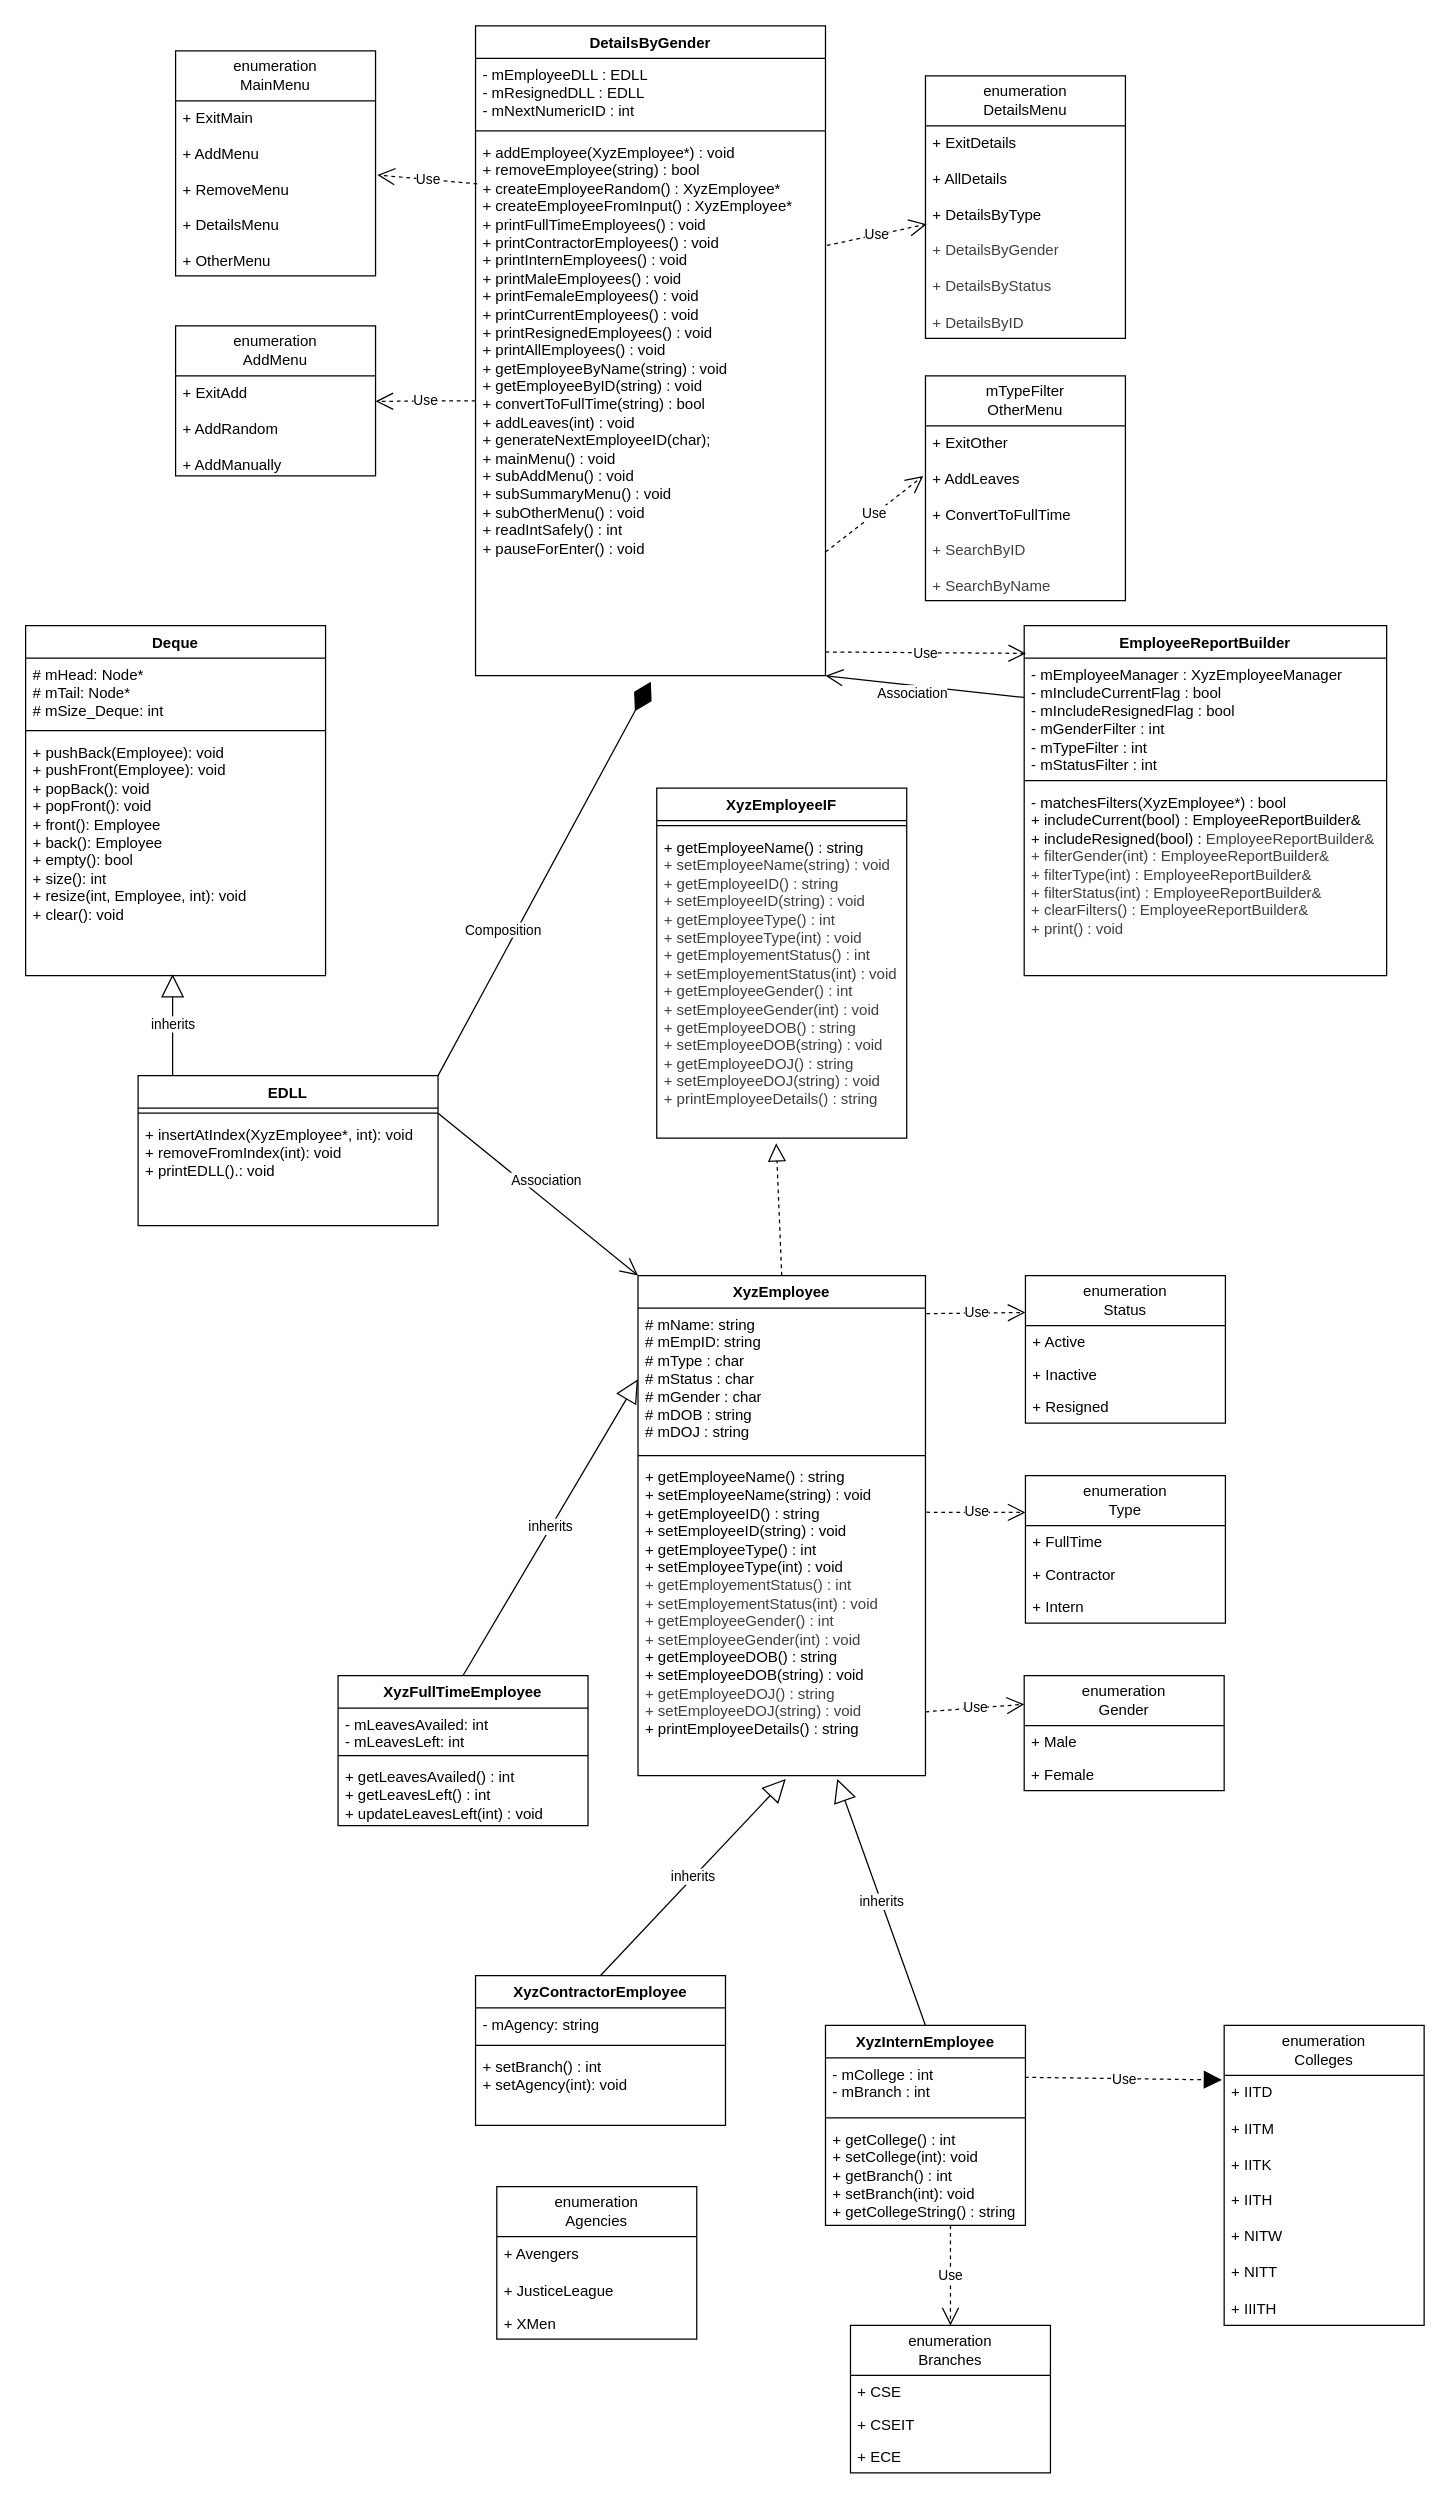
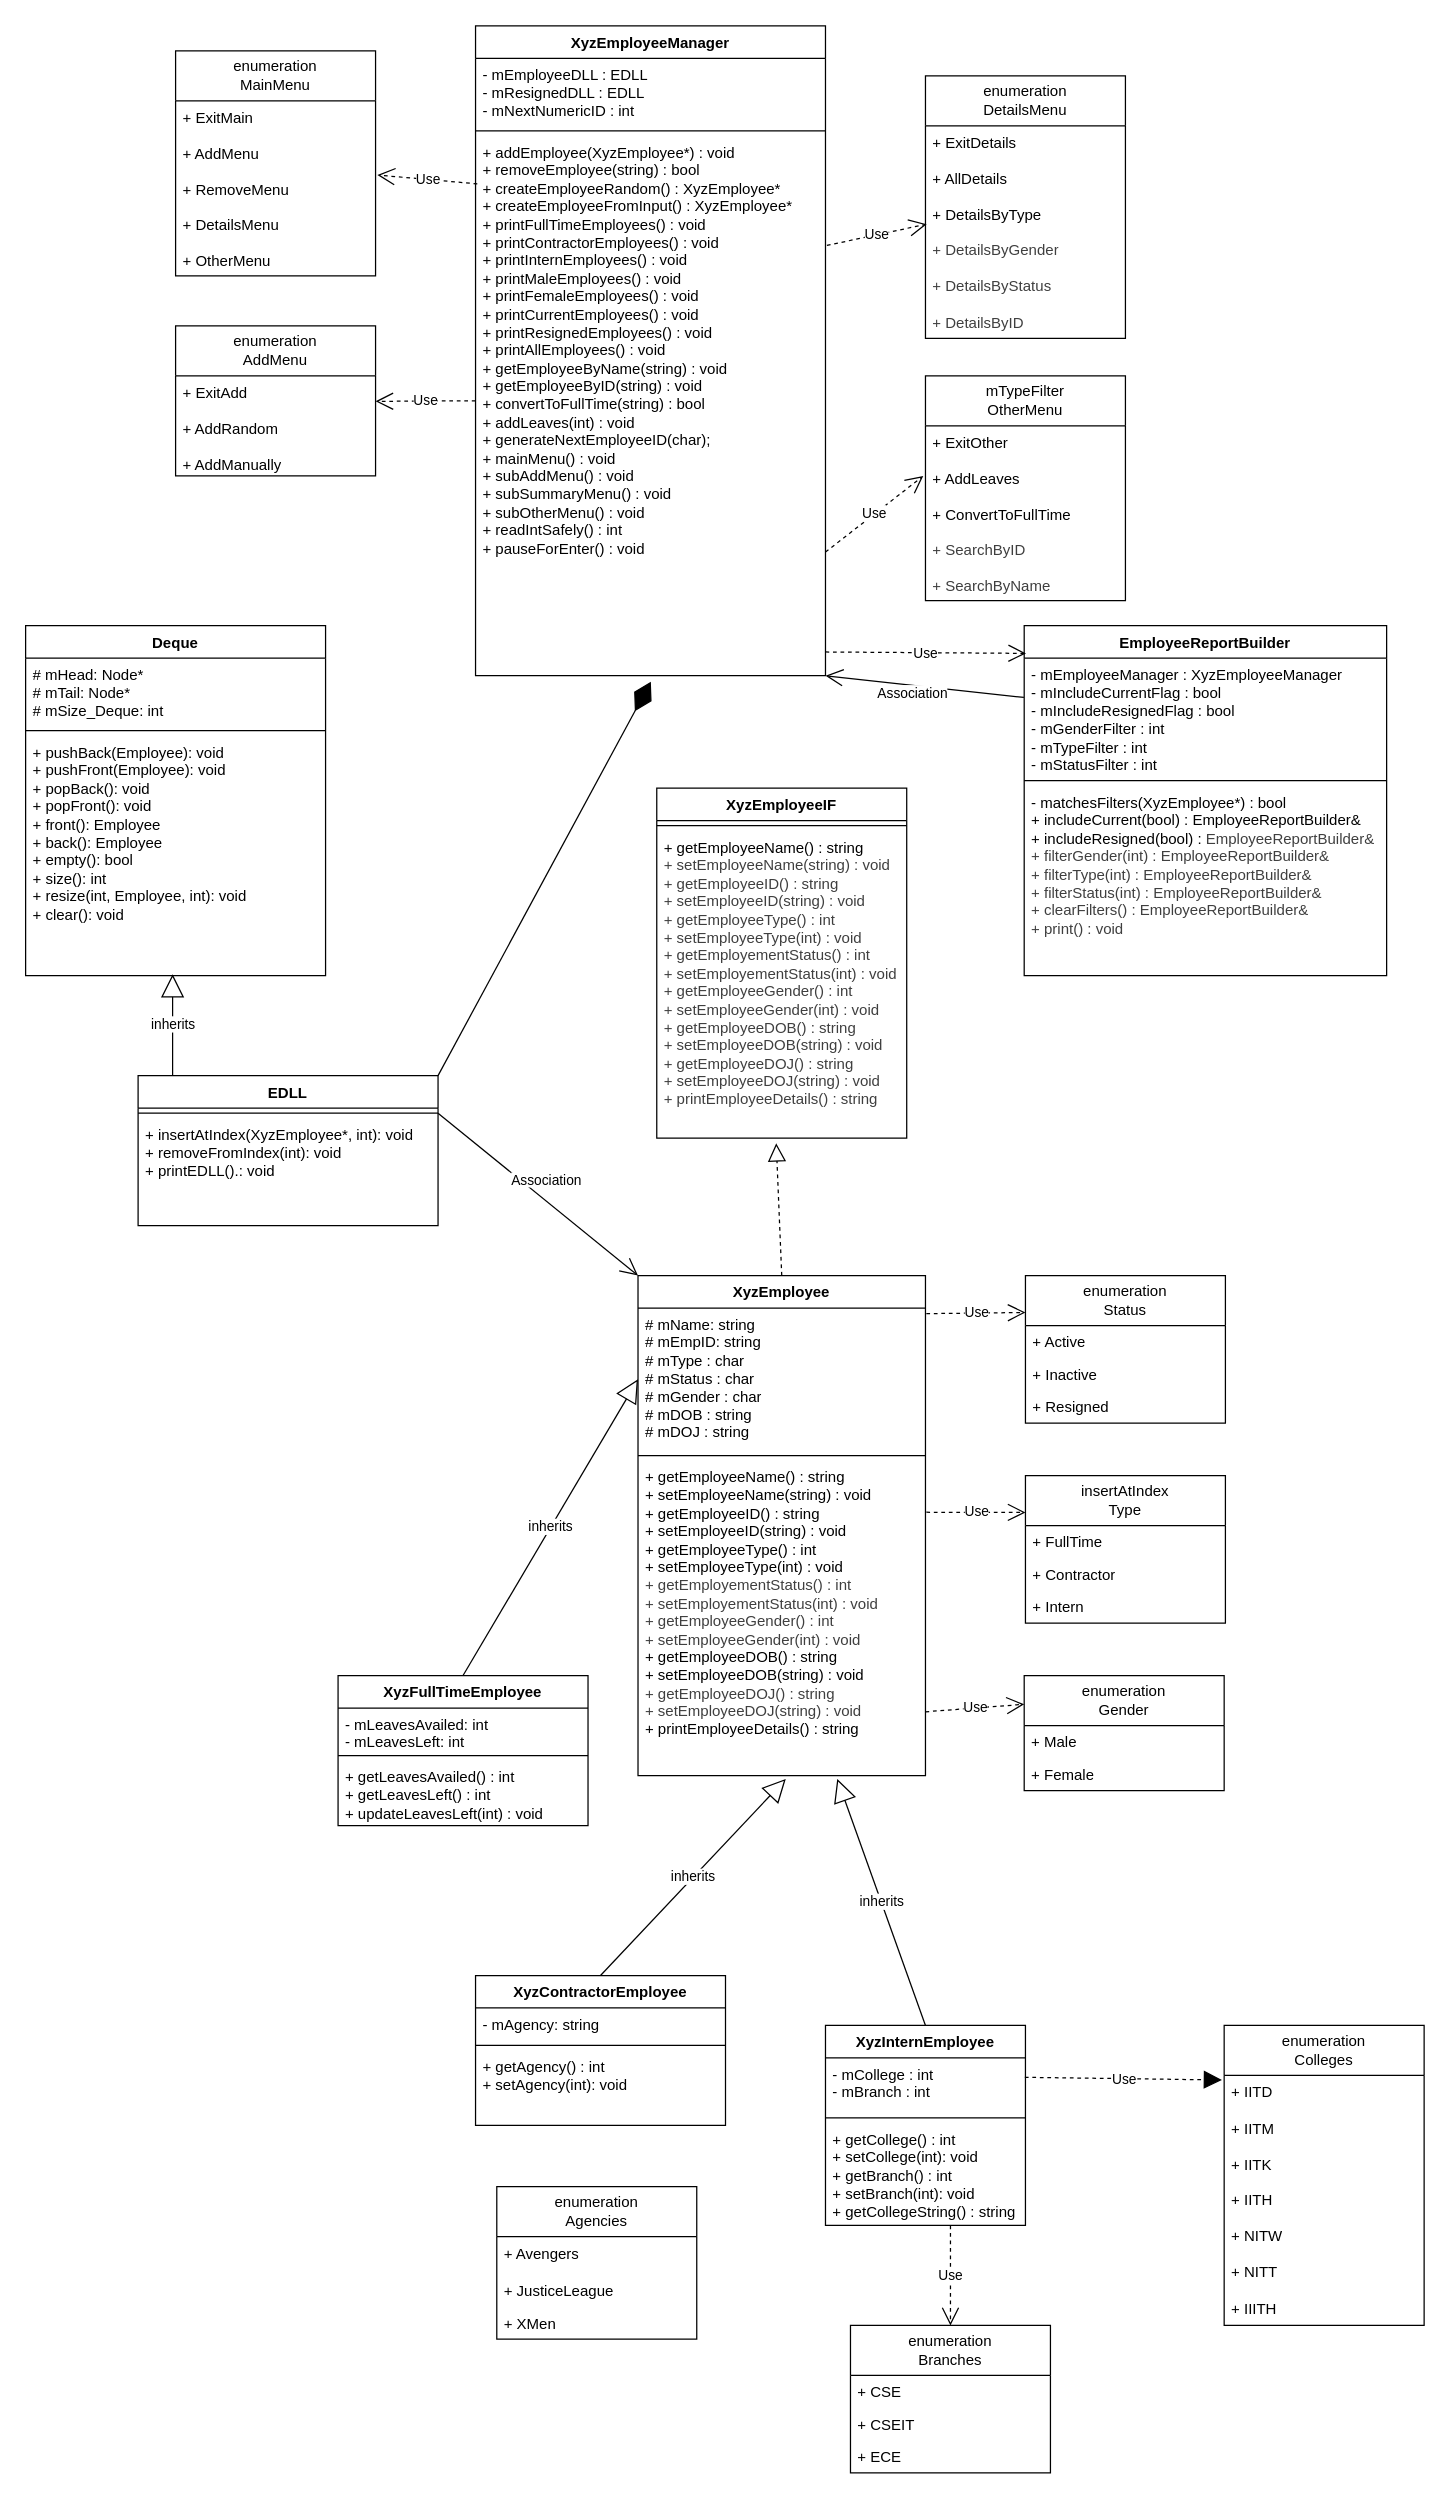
node "DetailsByGender": label "DetailsByGender" -> "XyzEmployeeManager"
node "Composition": removed
node "enumeration Type": label "enumeration Type" -> "insertAtIndex Type"
node "+ setBranch() : int + setAgency(int): void": label "+ setBranch() : int + setAgency(int): void" -> "+ getAgency() : int + setAgency(int): void"
